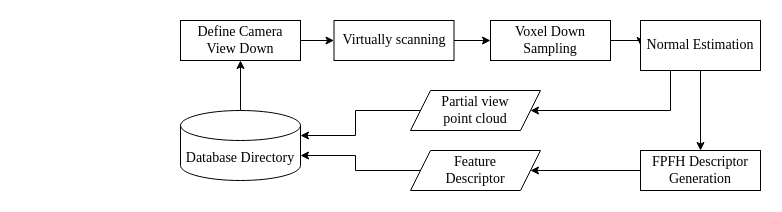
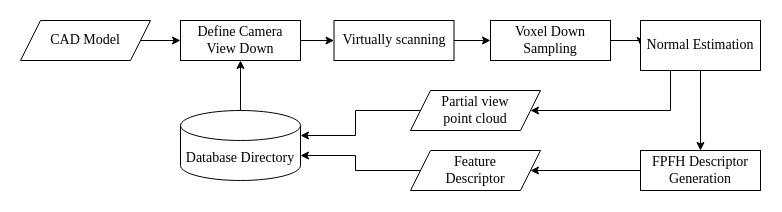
node "CAD Model": added
edge "CAD Model" -> "Define Camera View Down": added
